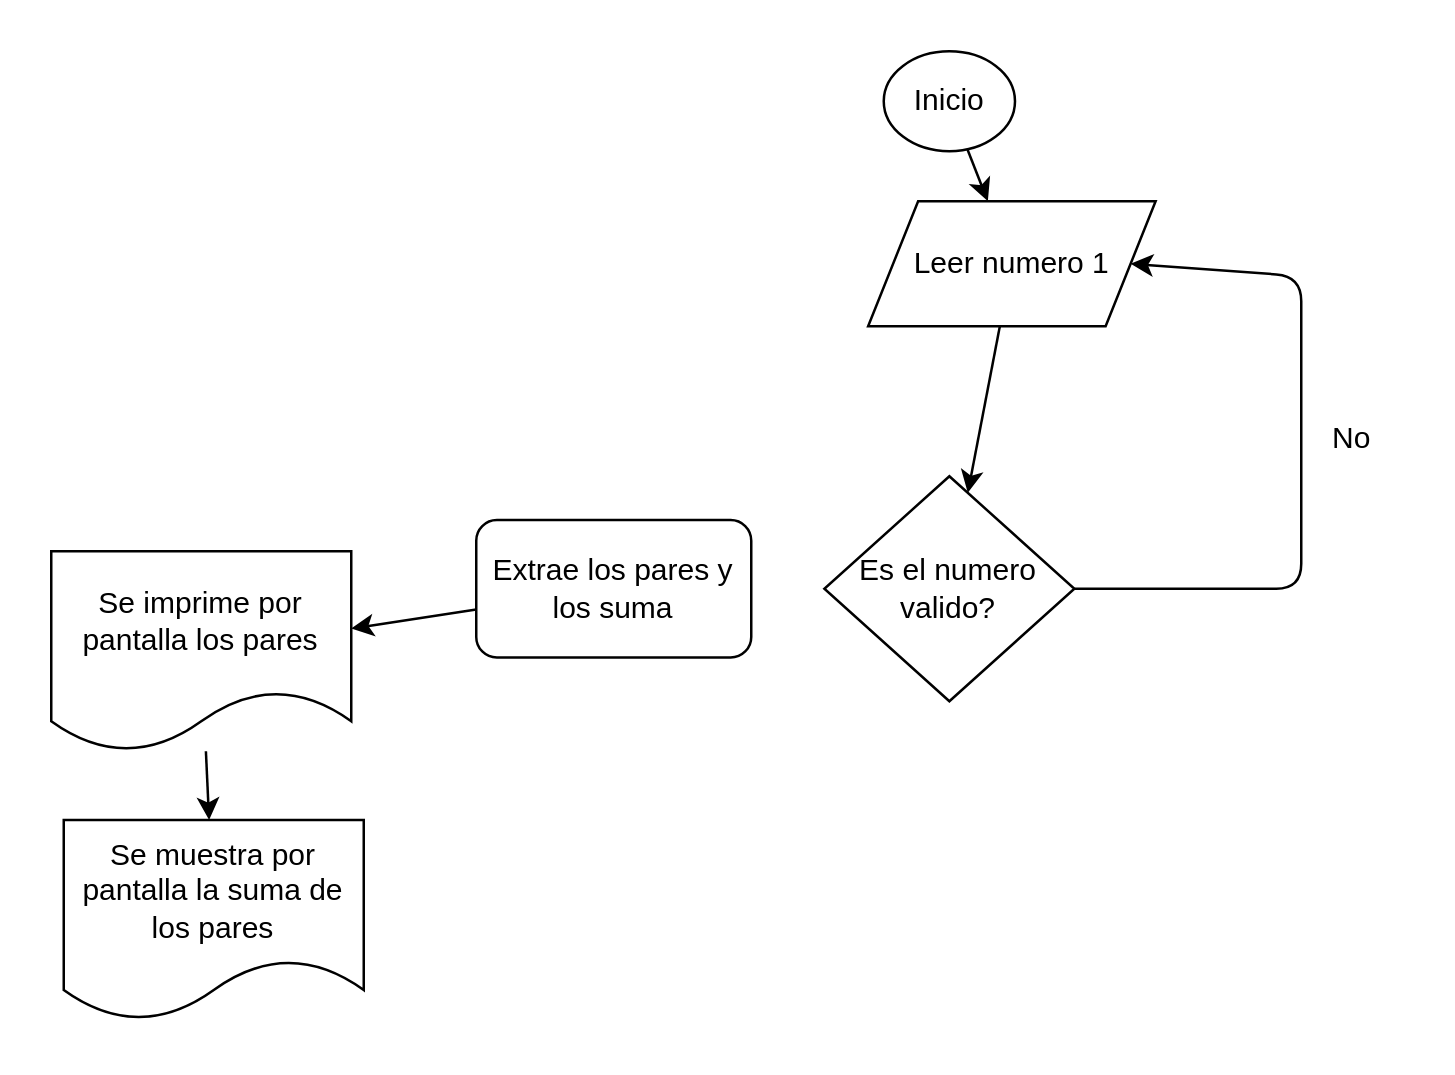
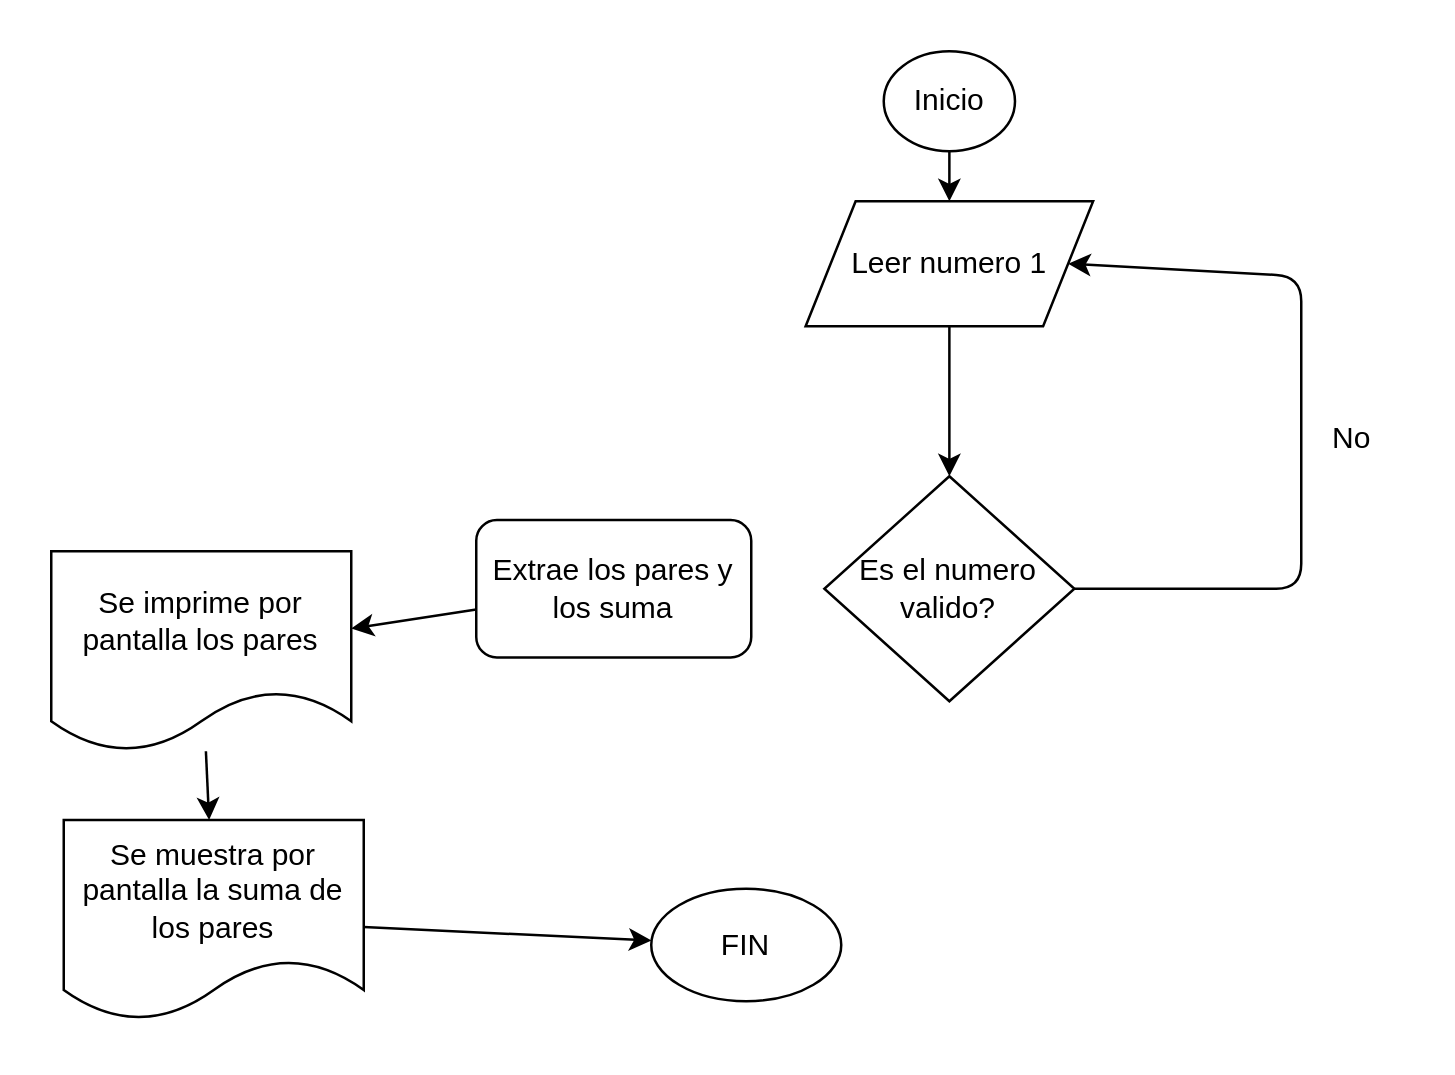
node "Leer numero 1": moved (1012, 264) -> (949, 264)
edge "Se muestra por pantalla la suma de los pares" -> "FIN": added
node "FIN": added
